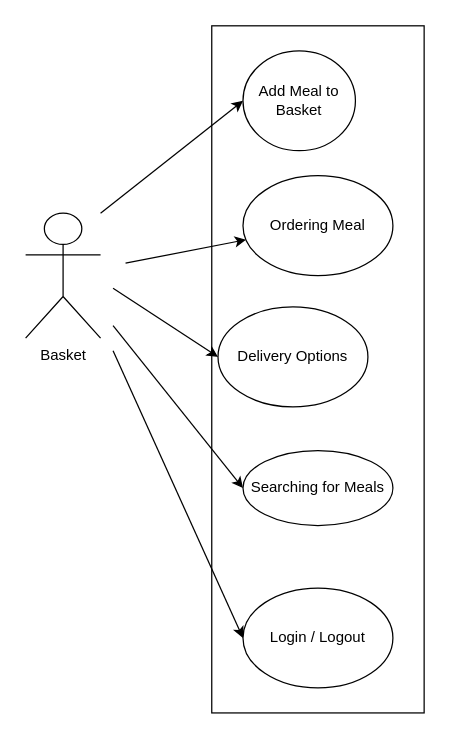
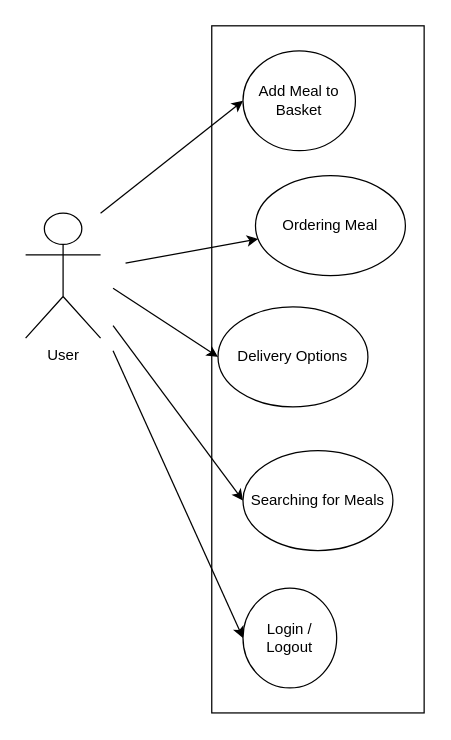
node "Ordering Meal": moved (318, 226) -> (331, 226)
node "Basket": label "Basket" -> "User"
node "Searching for Meals": size 150x75 -> 150x100
node "Login / Logout": size 150x100 -> 94x100
